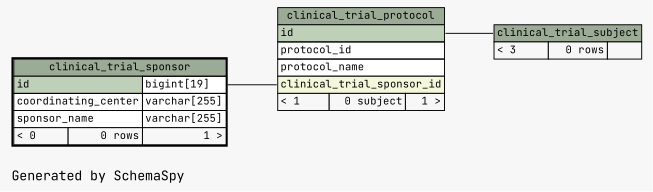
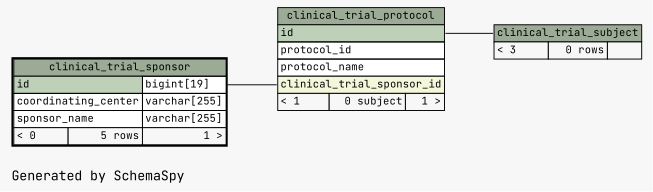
node "clinical_trial_sponsor": text "0 rows" -> "5 rows"
